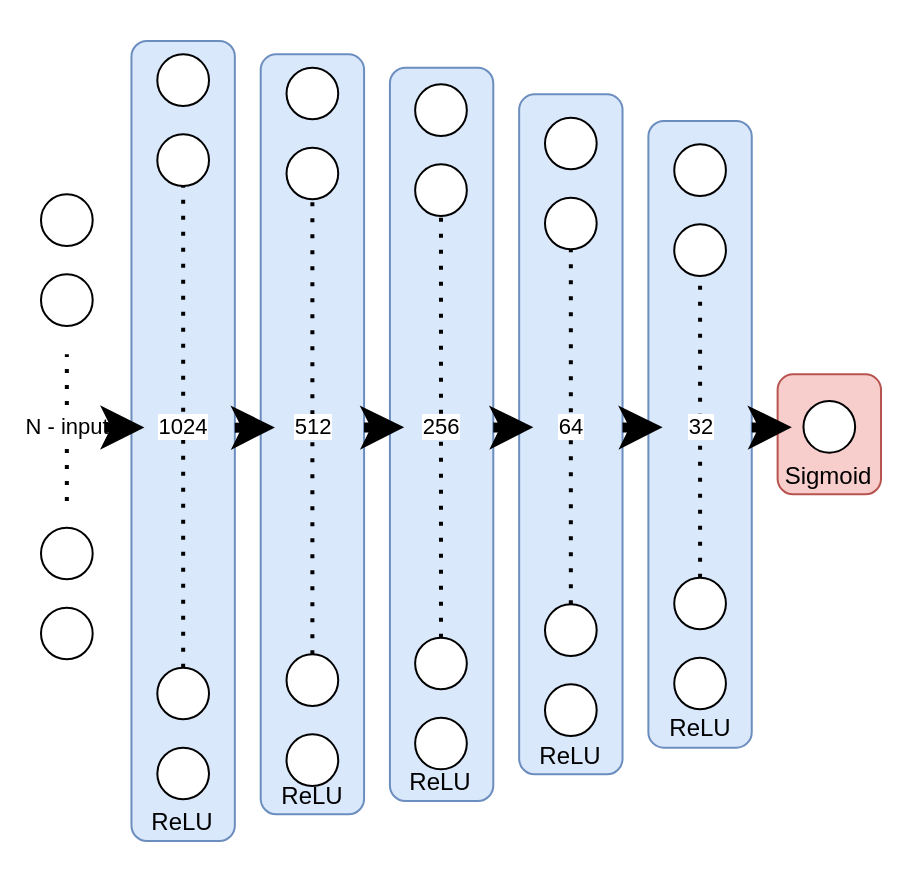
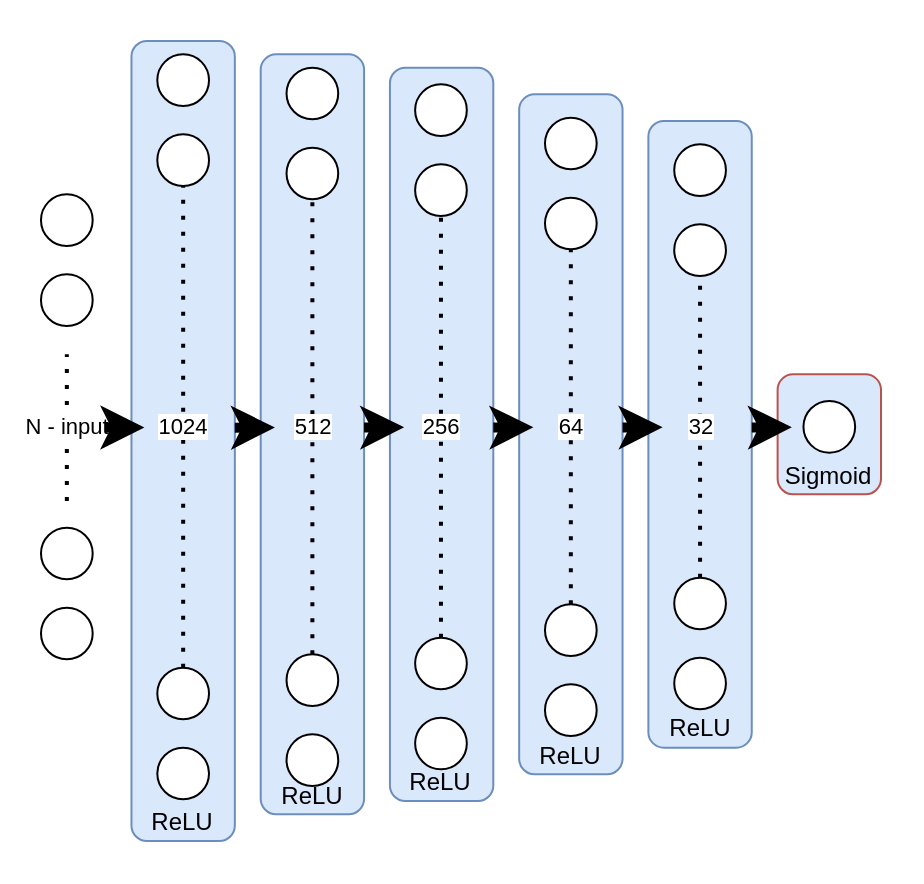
node "Sigmoid": fillcolor #f8cecc -> #dae8fc
